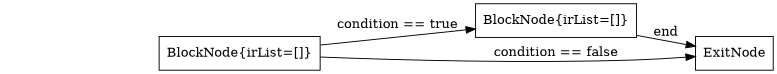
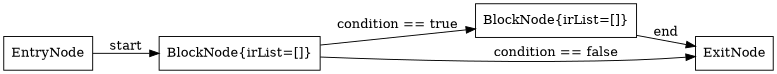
node "EntryNode": added
